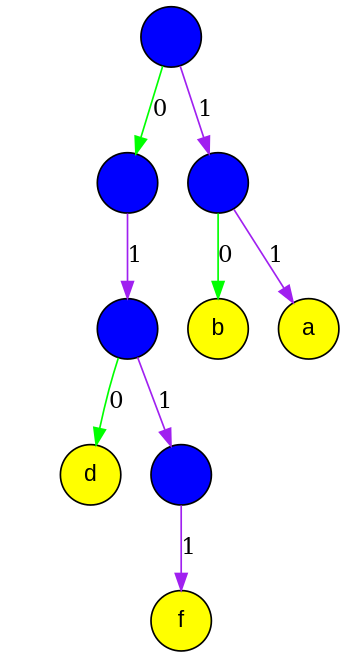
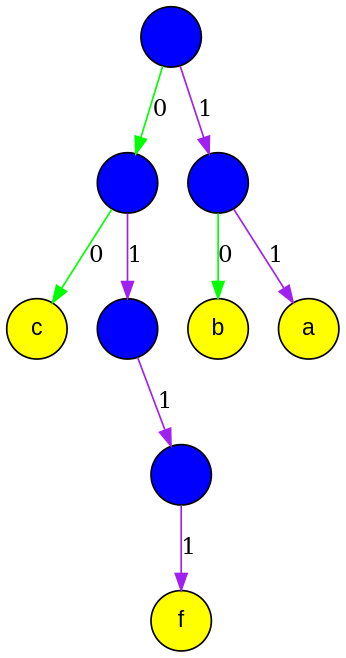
node "c": added
node "d": removed
